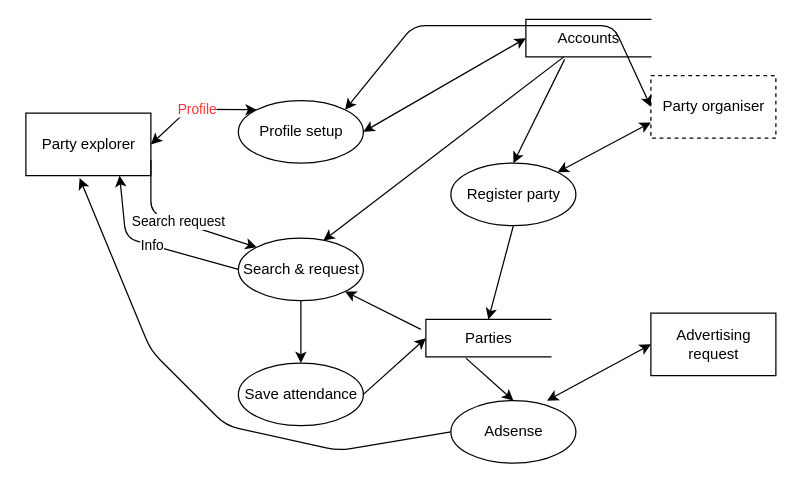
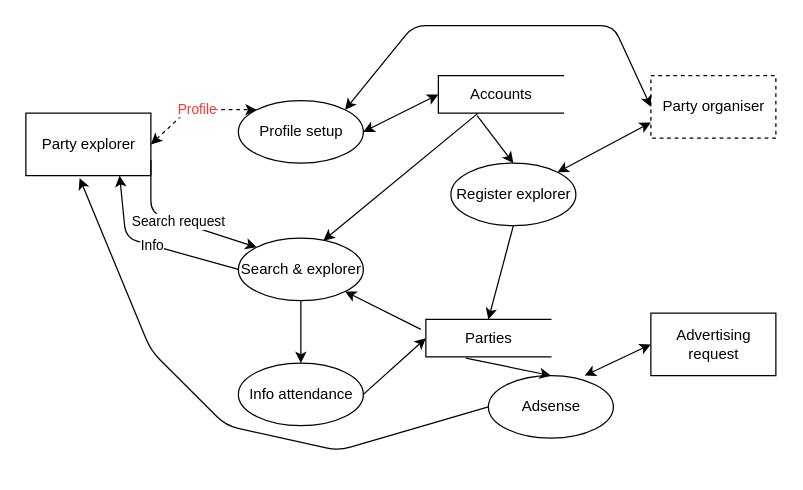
node "Accounts": moved (588, 38) -> (501, 94)
edge "Profile setup" -- "Party explorer": style solid -> dashed
node "Register party": label "Register party" -> "Register explorer"
node "Search & request": label "Search & request" -> "Search & explorer"
node "Save attendance": label "Save attendance" -> "Info attendance"
node "Adsense": moved (513, 432) -> (551, 407)
